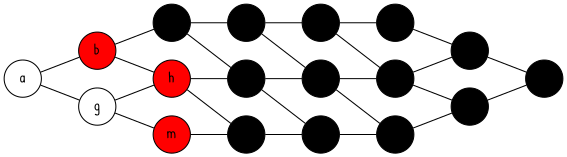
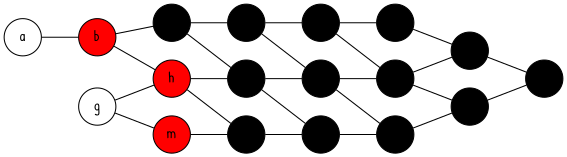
edge "a" -- "g": removed
